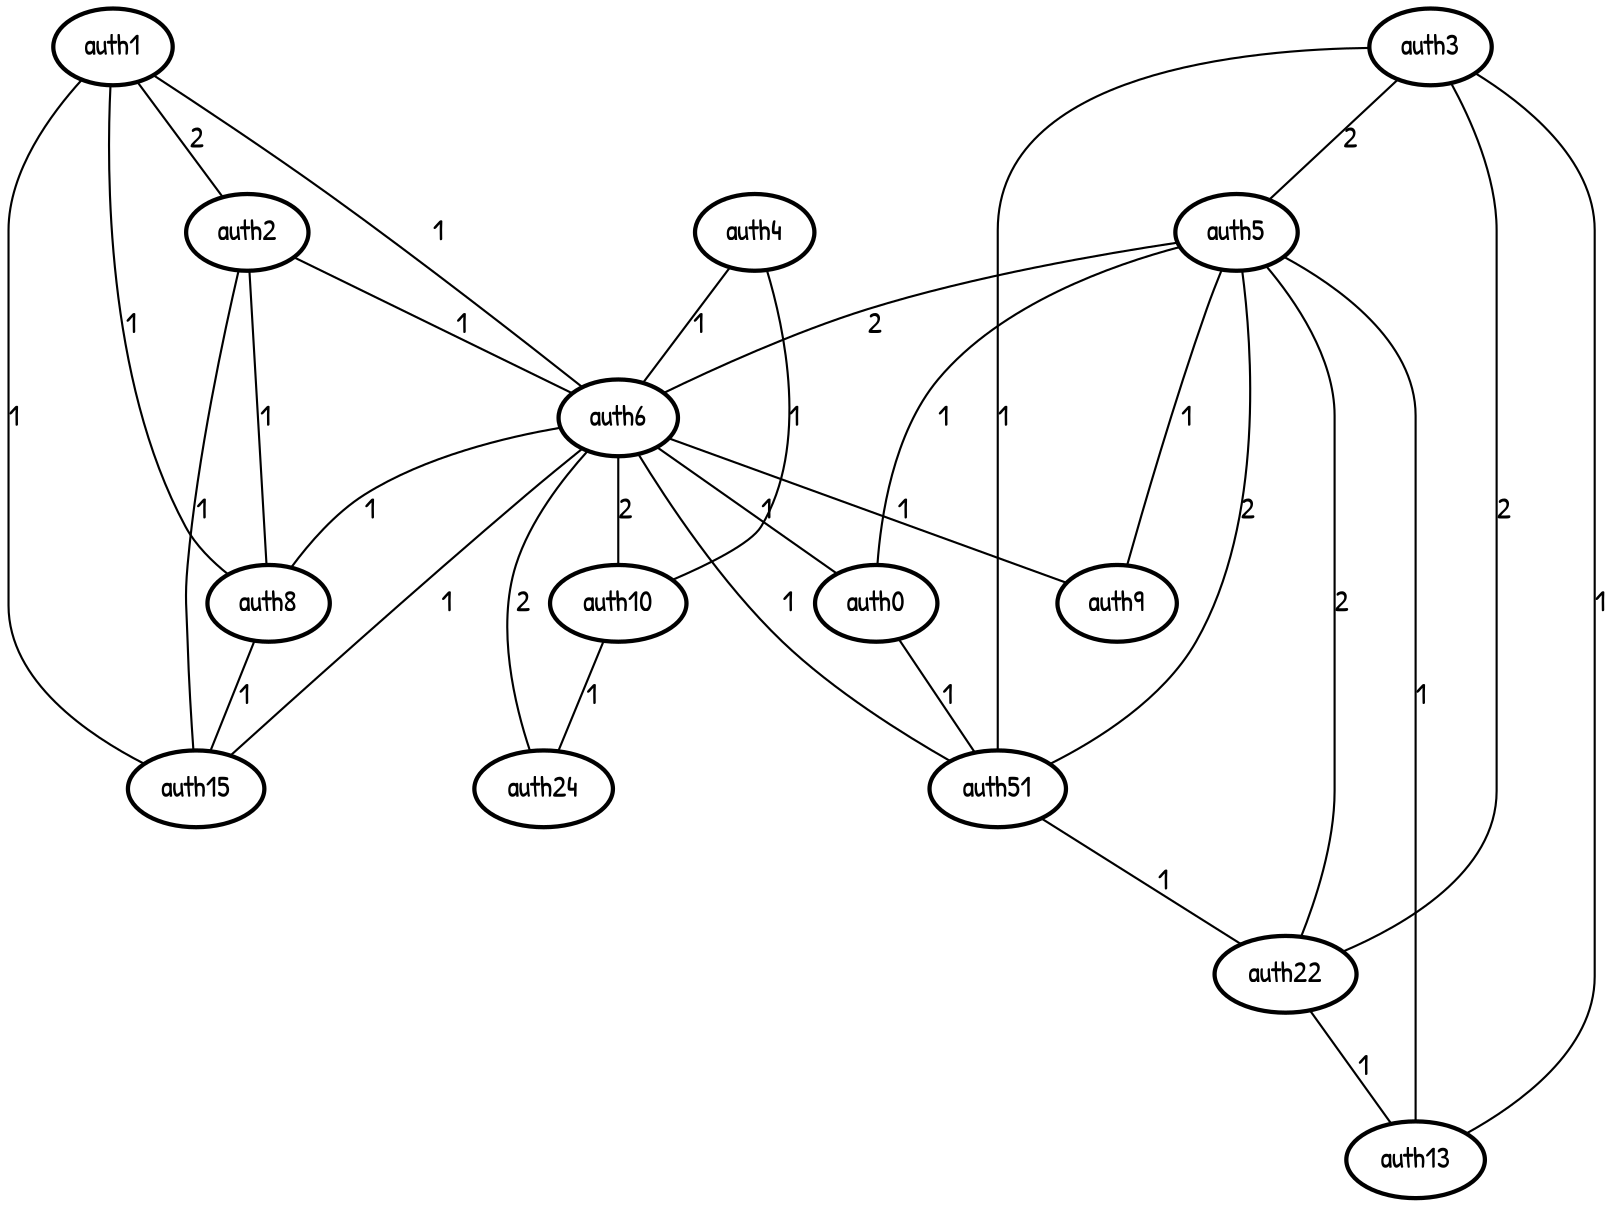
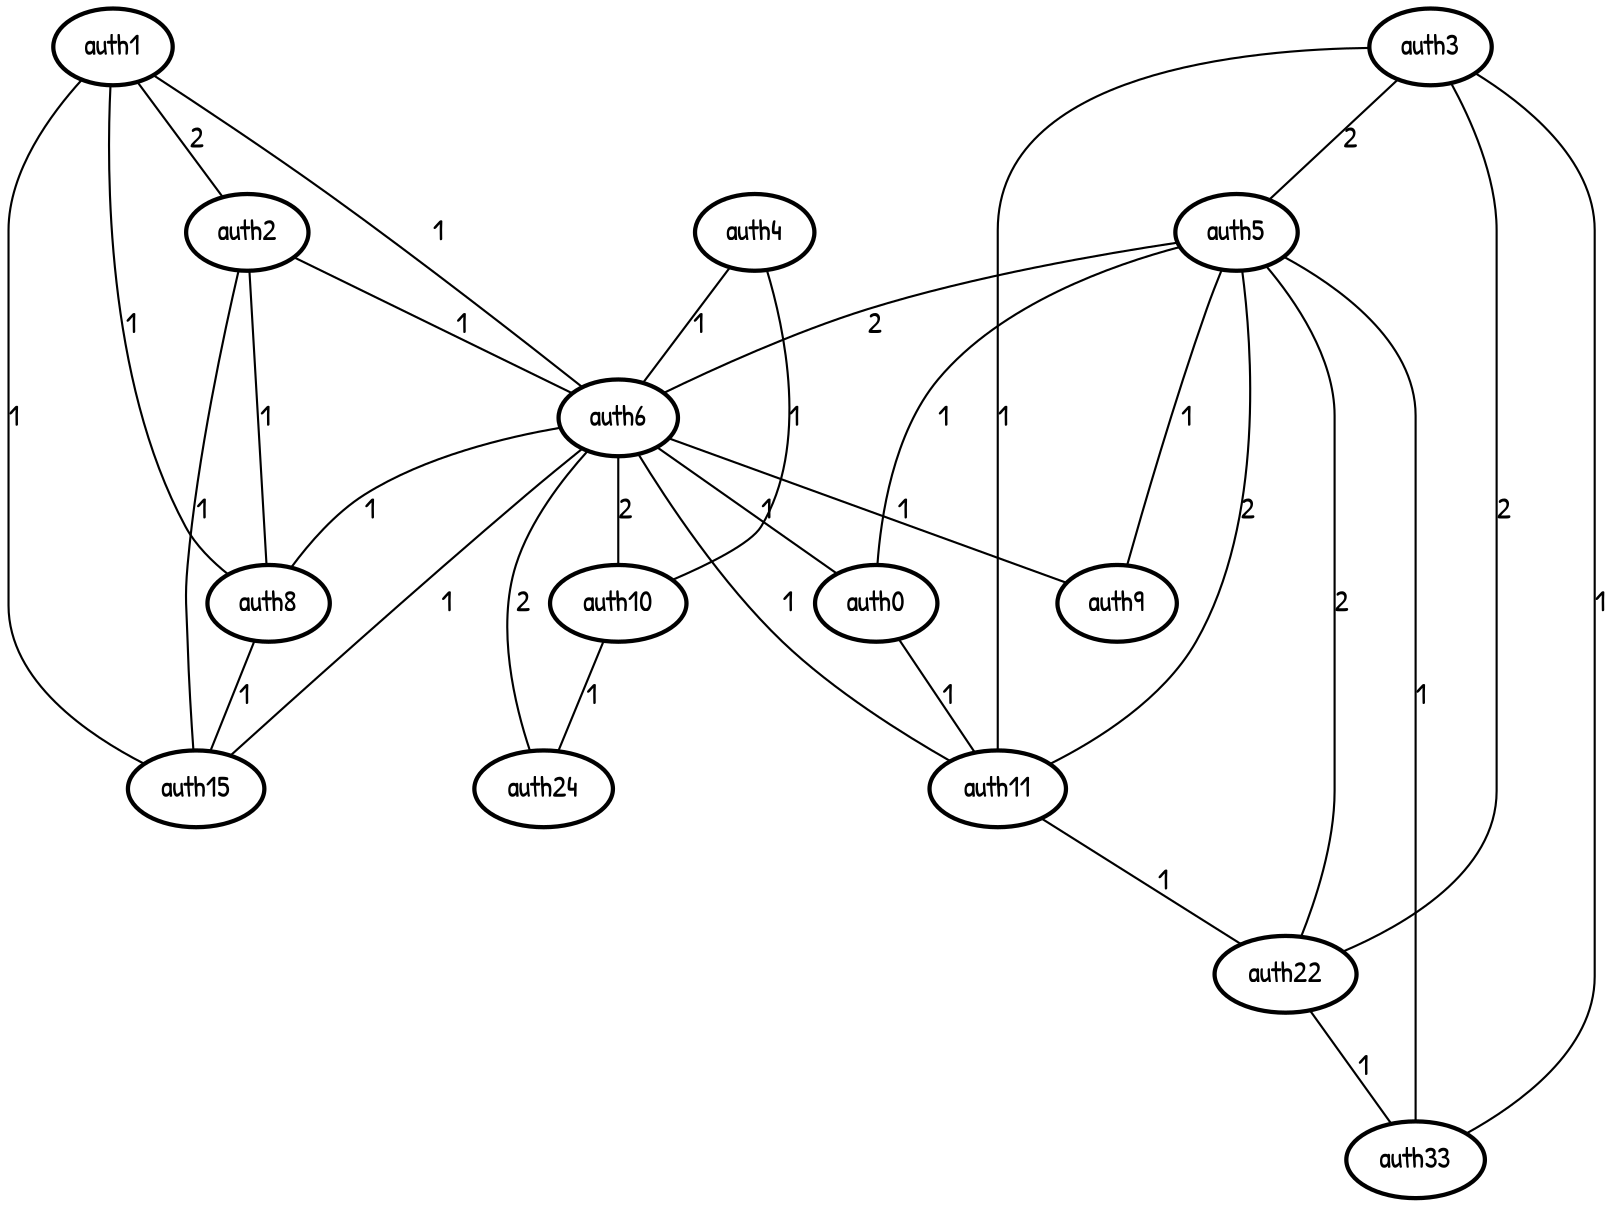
node "auth51": label "auth51" -> "auth11"
node "auth13": label "auth13" -> "auth33"
